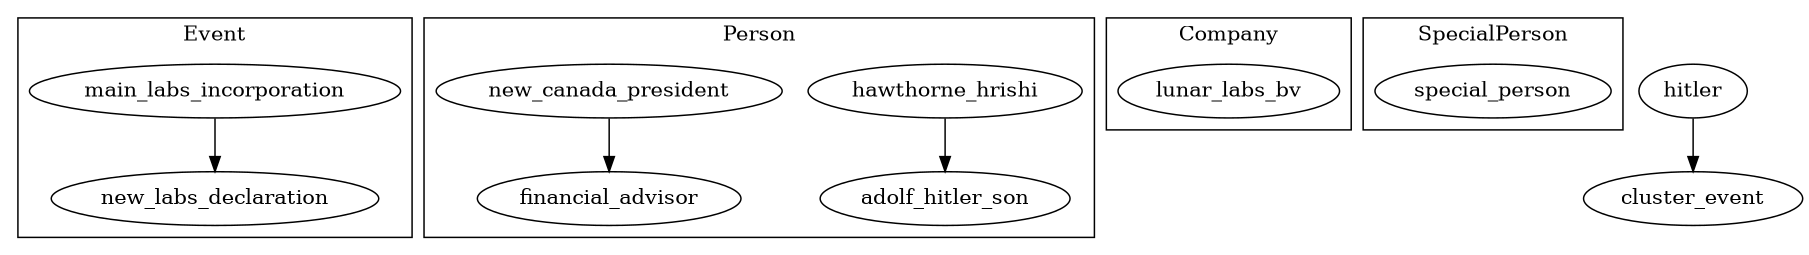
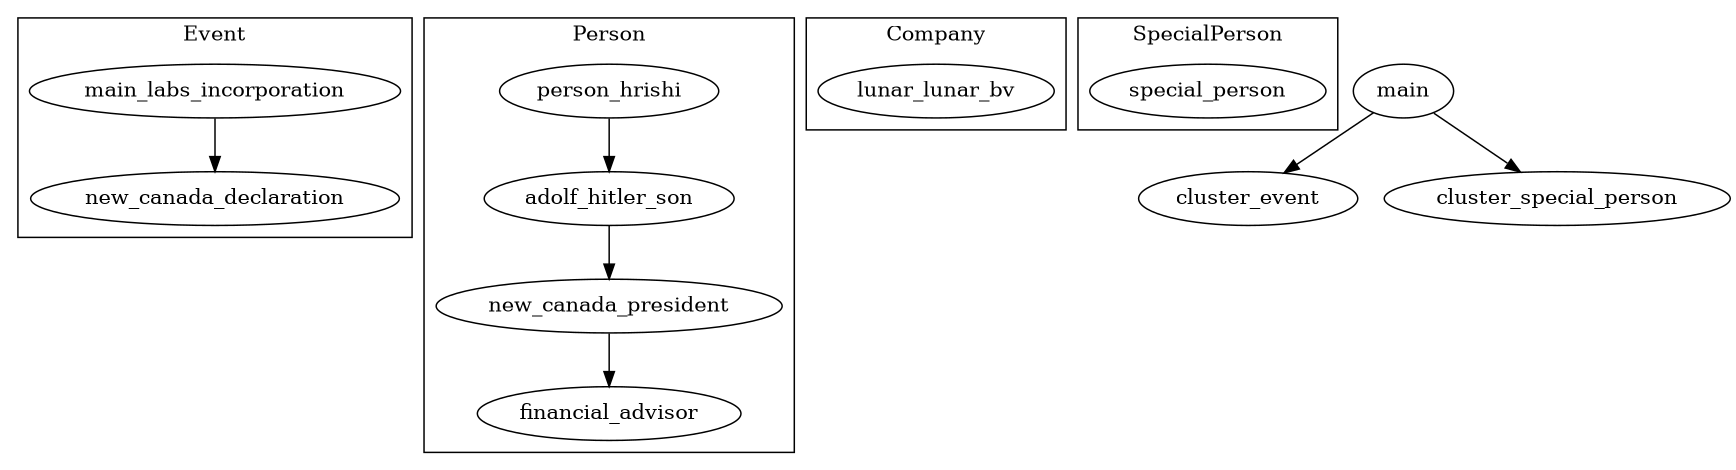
node "hawthorne_hrishi": label "hawthorne_hrishi" -> "person_hrishi"
node "lunar_labs_bv": label "lunar_labs_bv" -> "lunar_lunar_bv"
node "hitler": label "hitler" -> "main"
node "new_labs_declaration": label "new_labs_declaration" -> "new_canada_declaration"
node "cluster_special_person": added
edge "adolf_hitler_son" -> "new_canada_president": added
